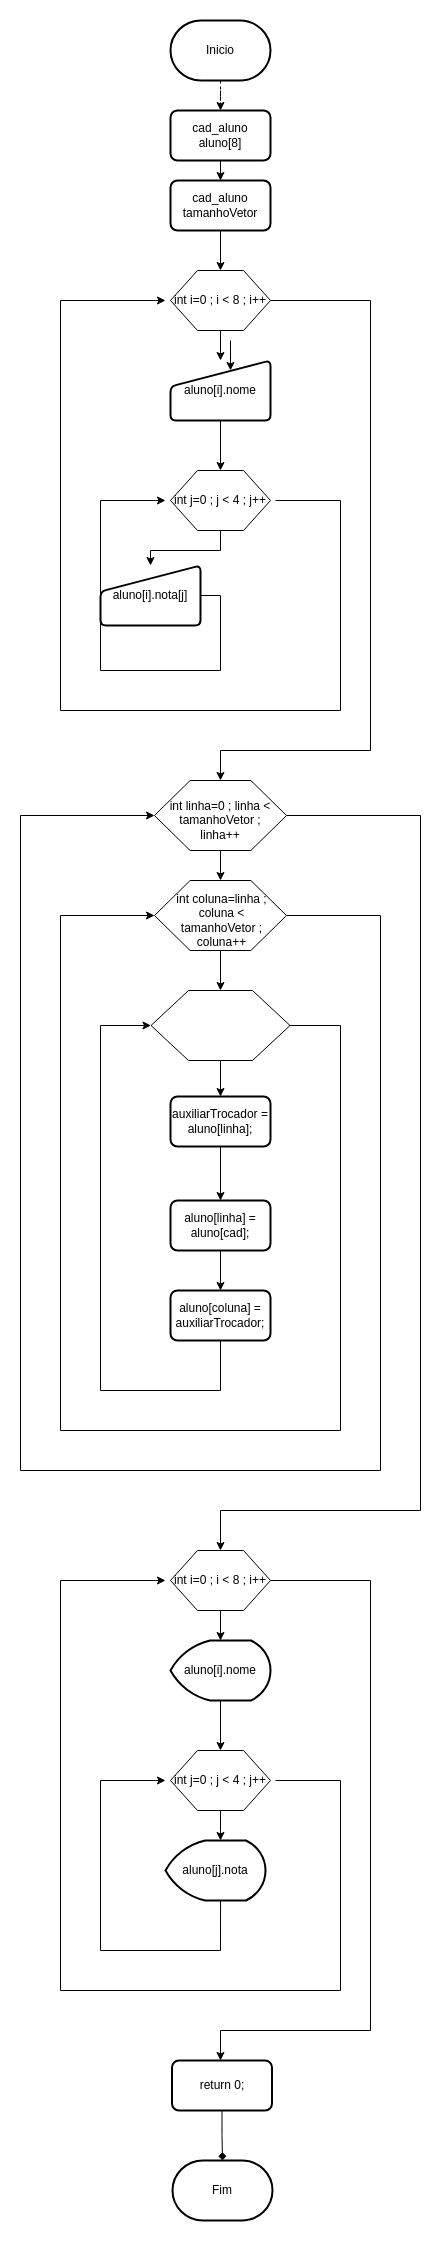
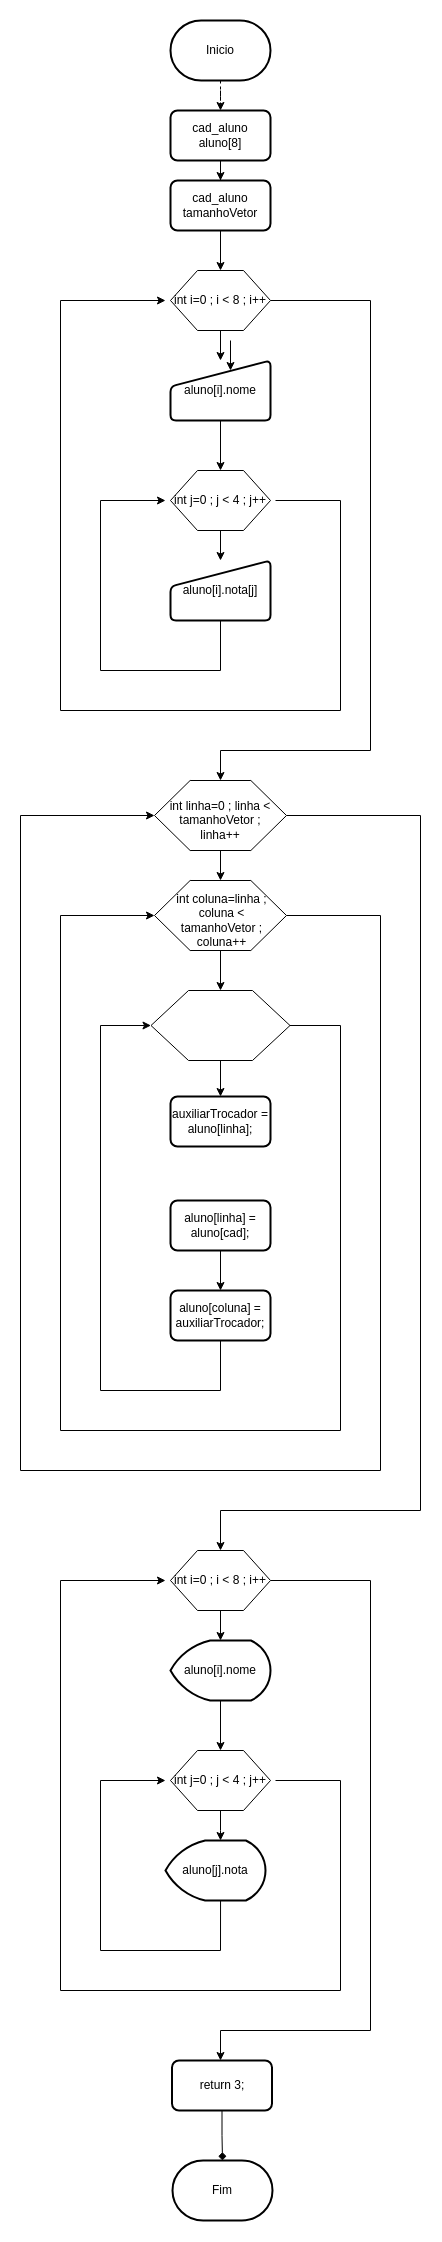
node "aluno[i].nota[j]": moved (151, 596) -> (221, 591)
edge "auxiliarTrocador = aluno[linha];" -> "aluno[linha] = aluno[cad];": removed
node "return 0;": label "return 0;" -> "return 3;"
